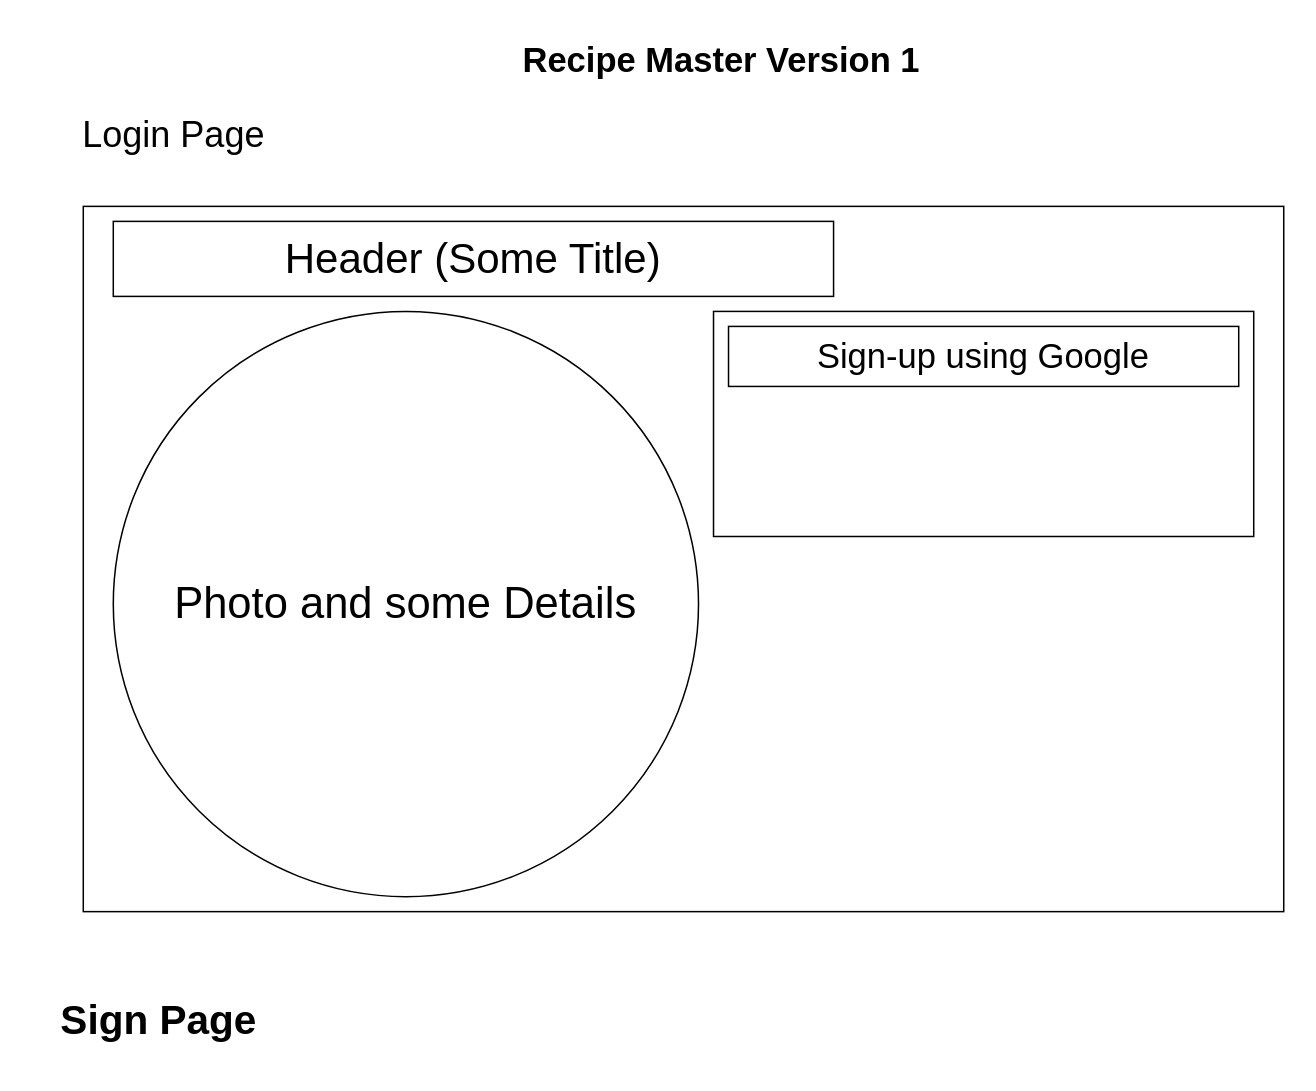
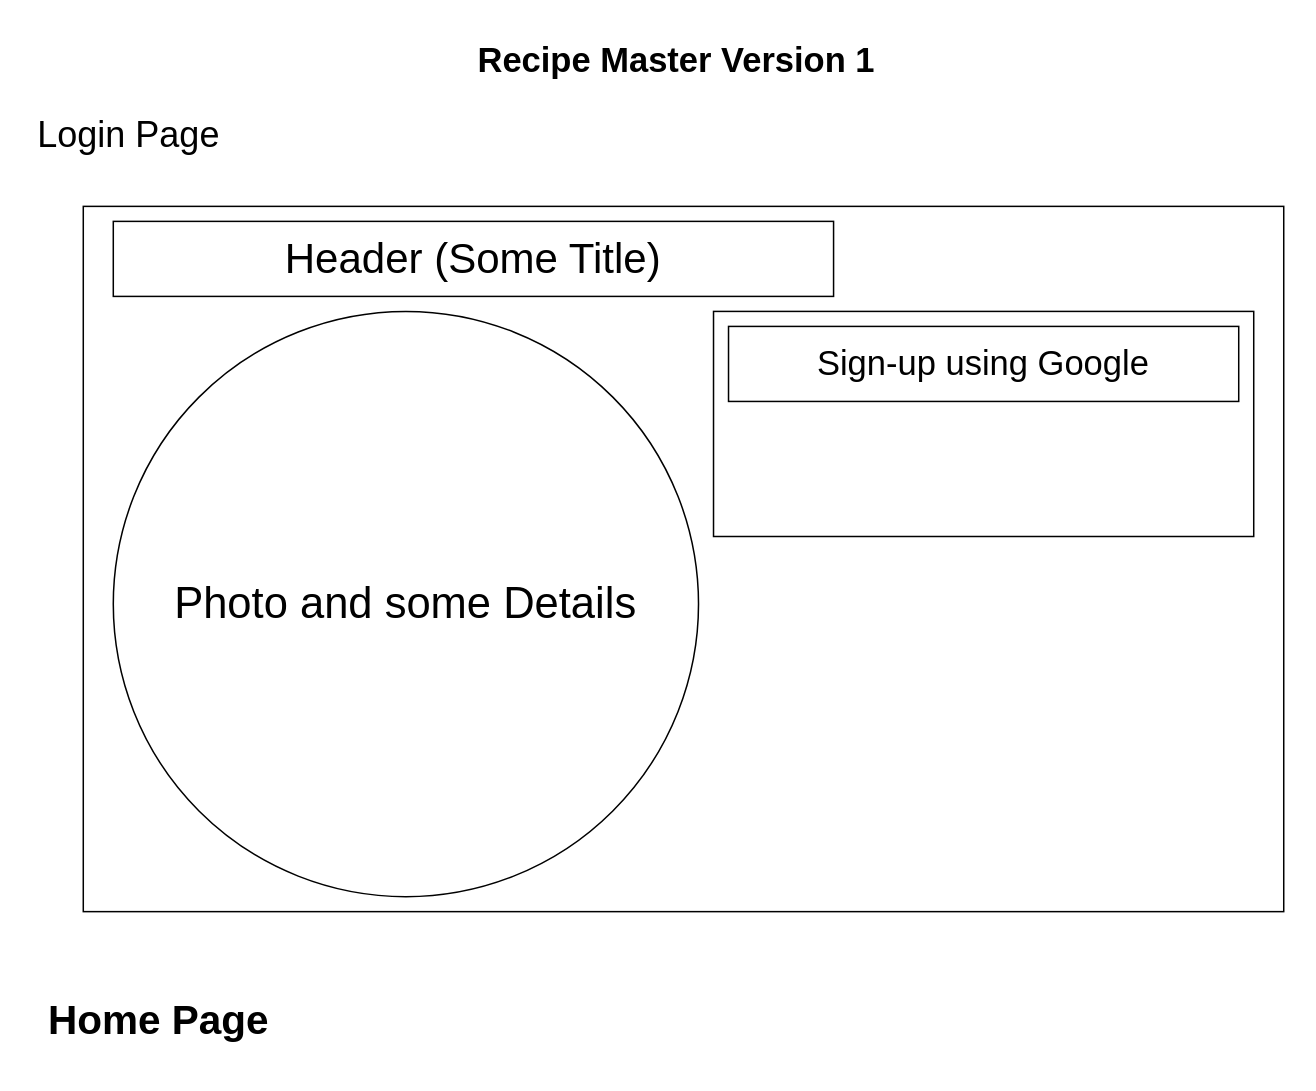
node "Recipe Master Version 1": moved (721, 61) -> (676, 61)
node "Login Page": moved (173, 136) -> (128, 136)
node "Sign-up using Google": size 510x60 -> 510x75
node "Sign Page": label "Sign Page" -> "Home Page"
